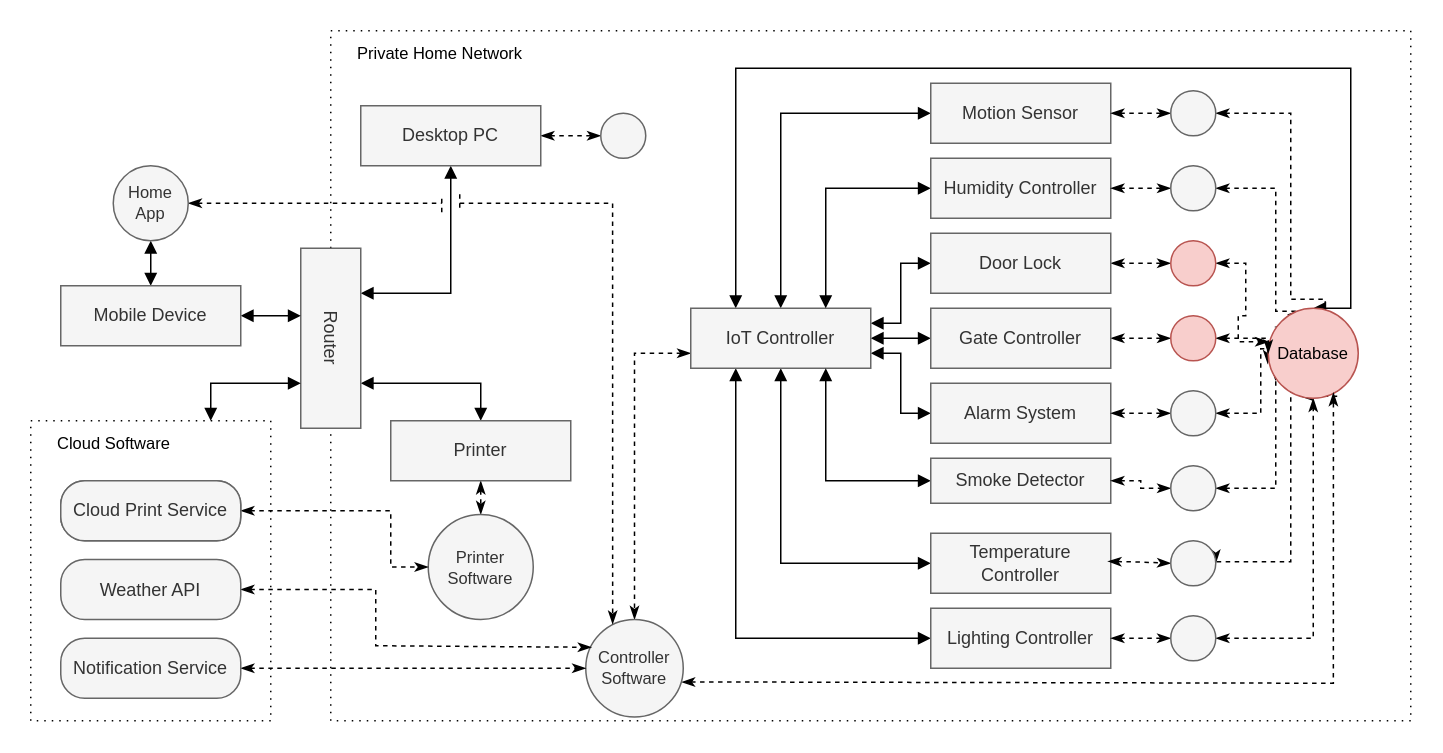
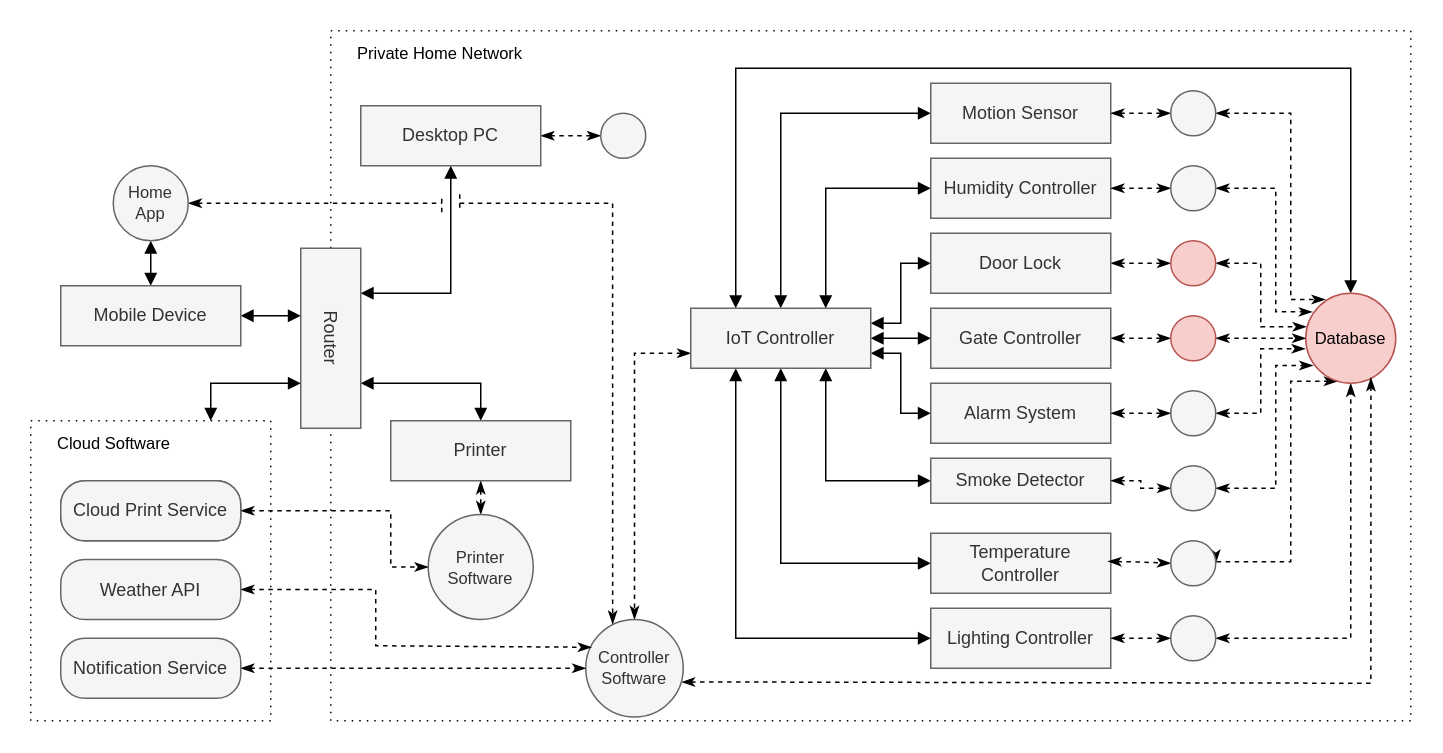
node "Database": moved (1313, 353) -> (1351, 338)
